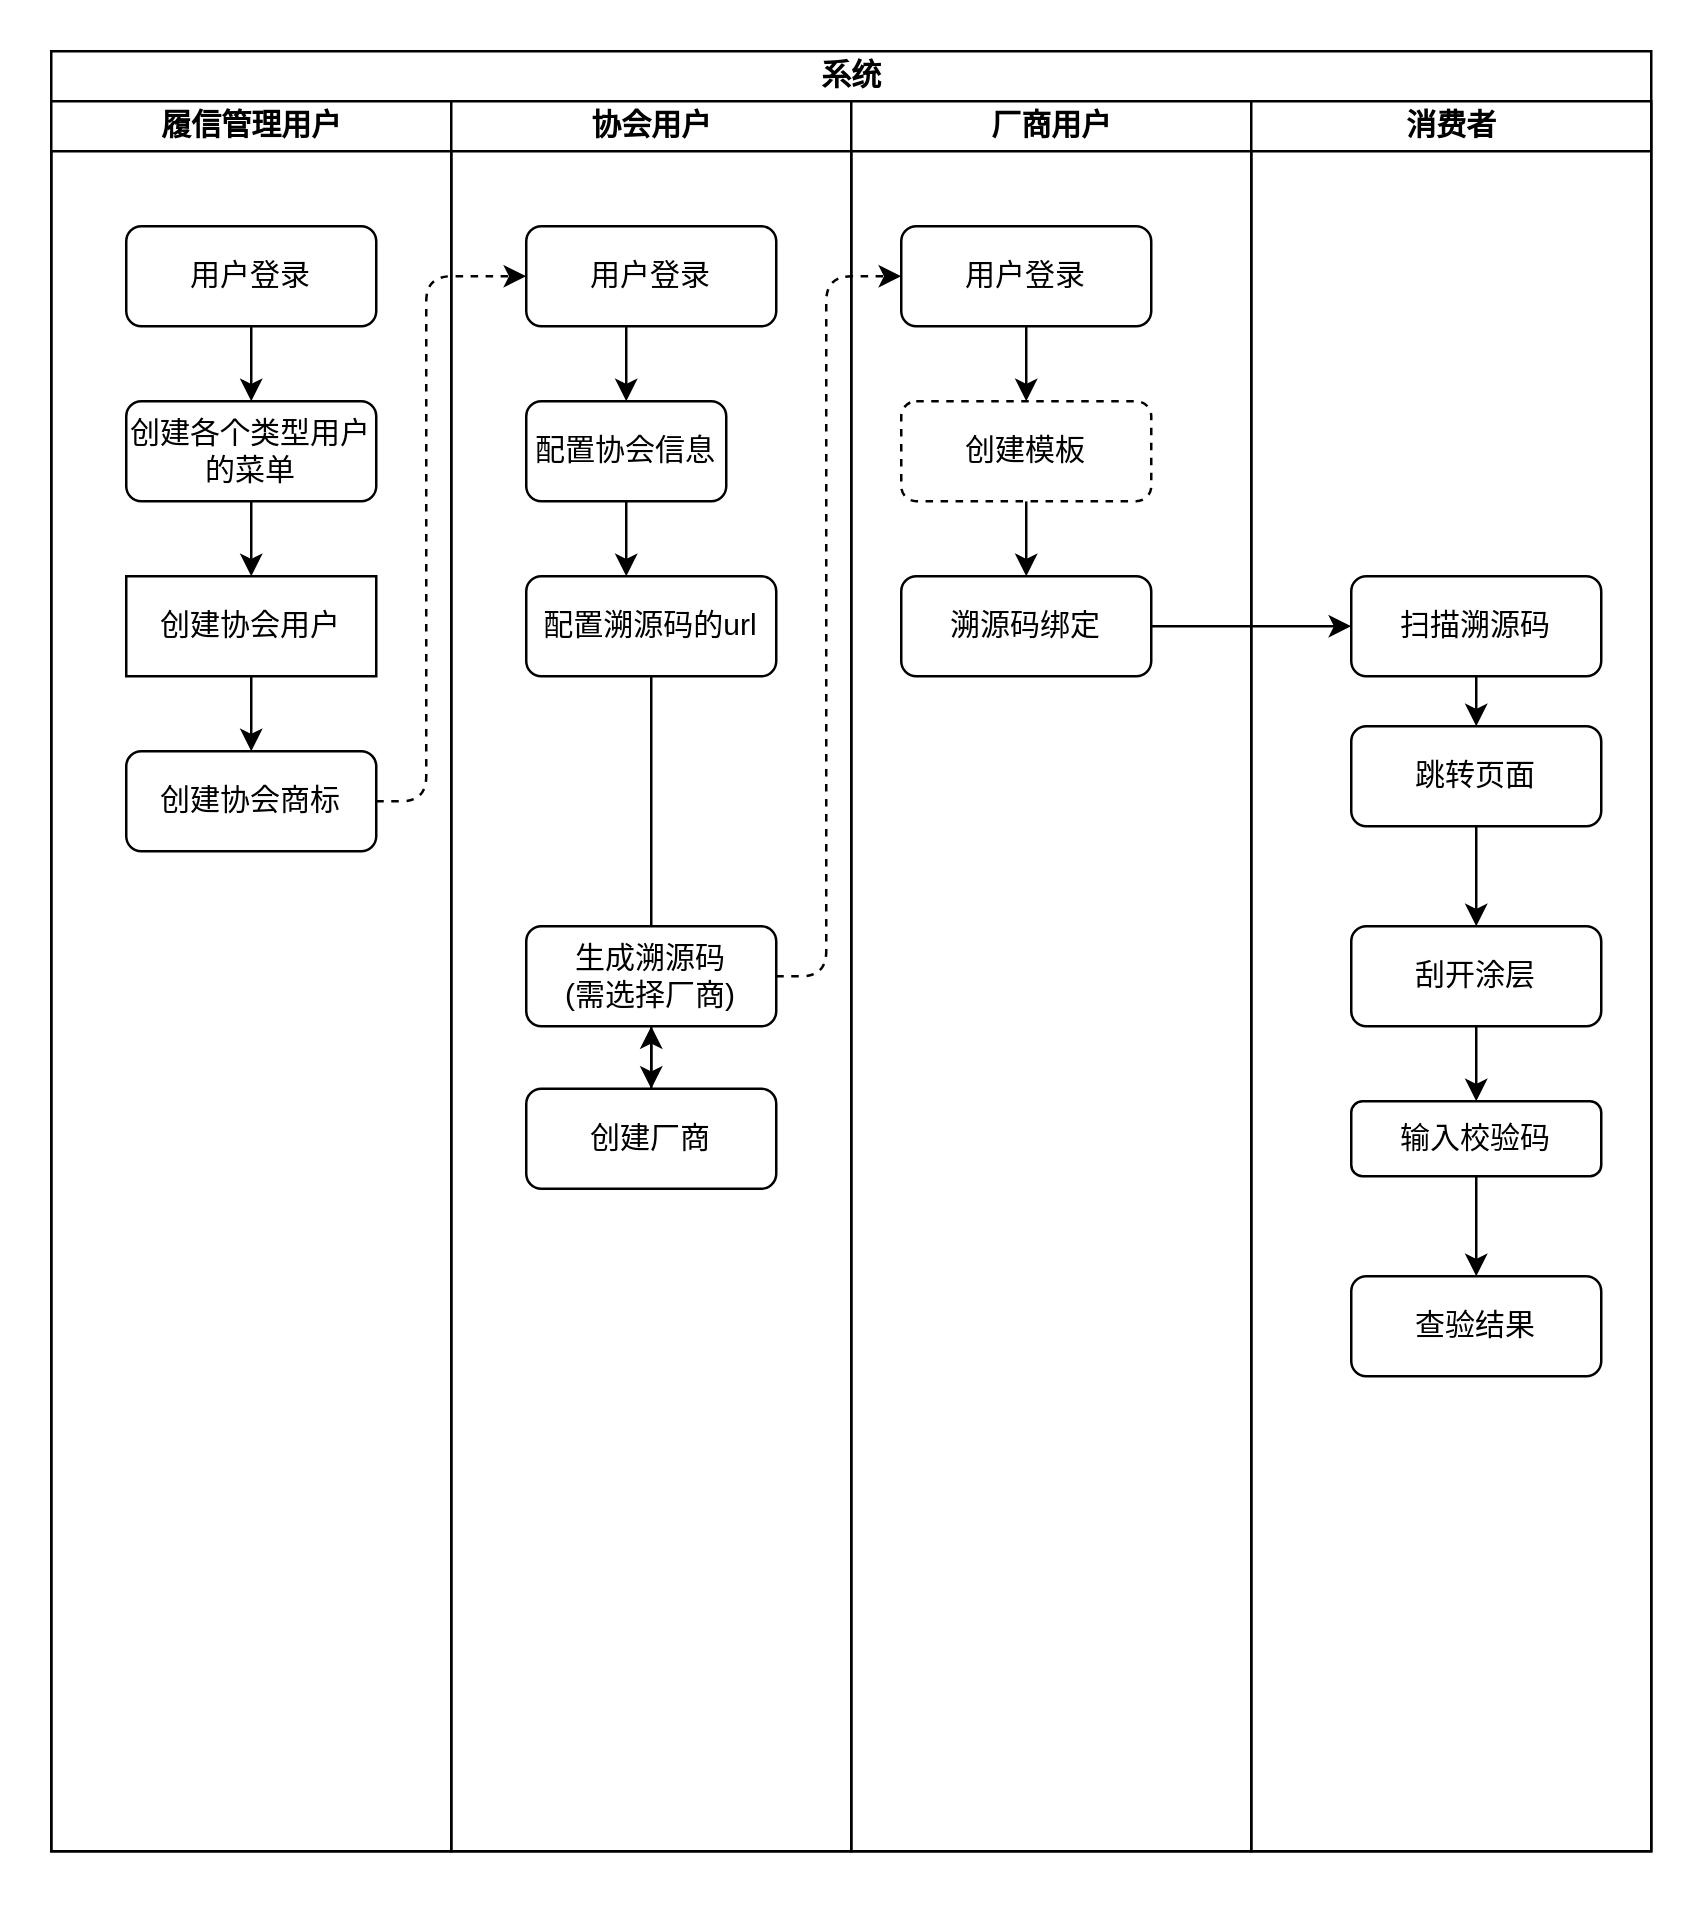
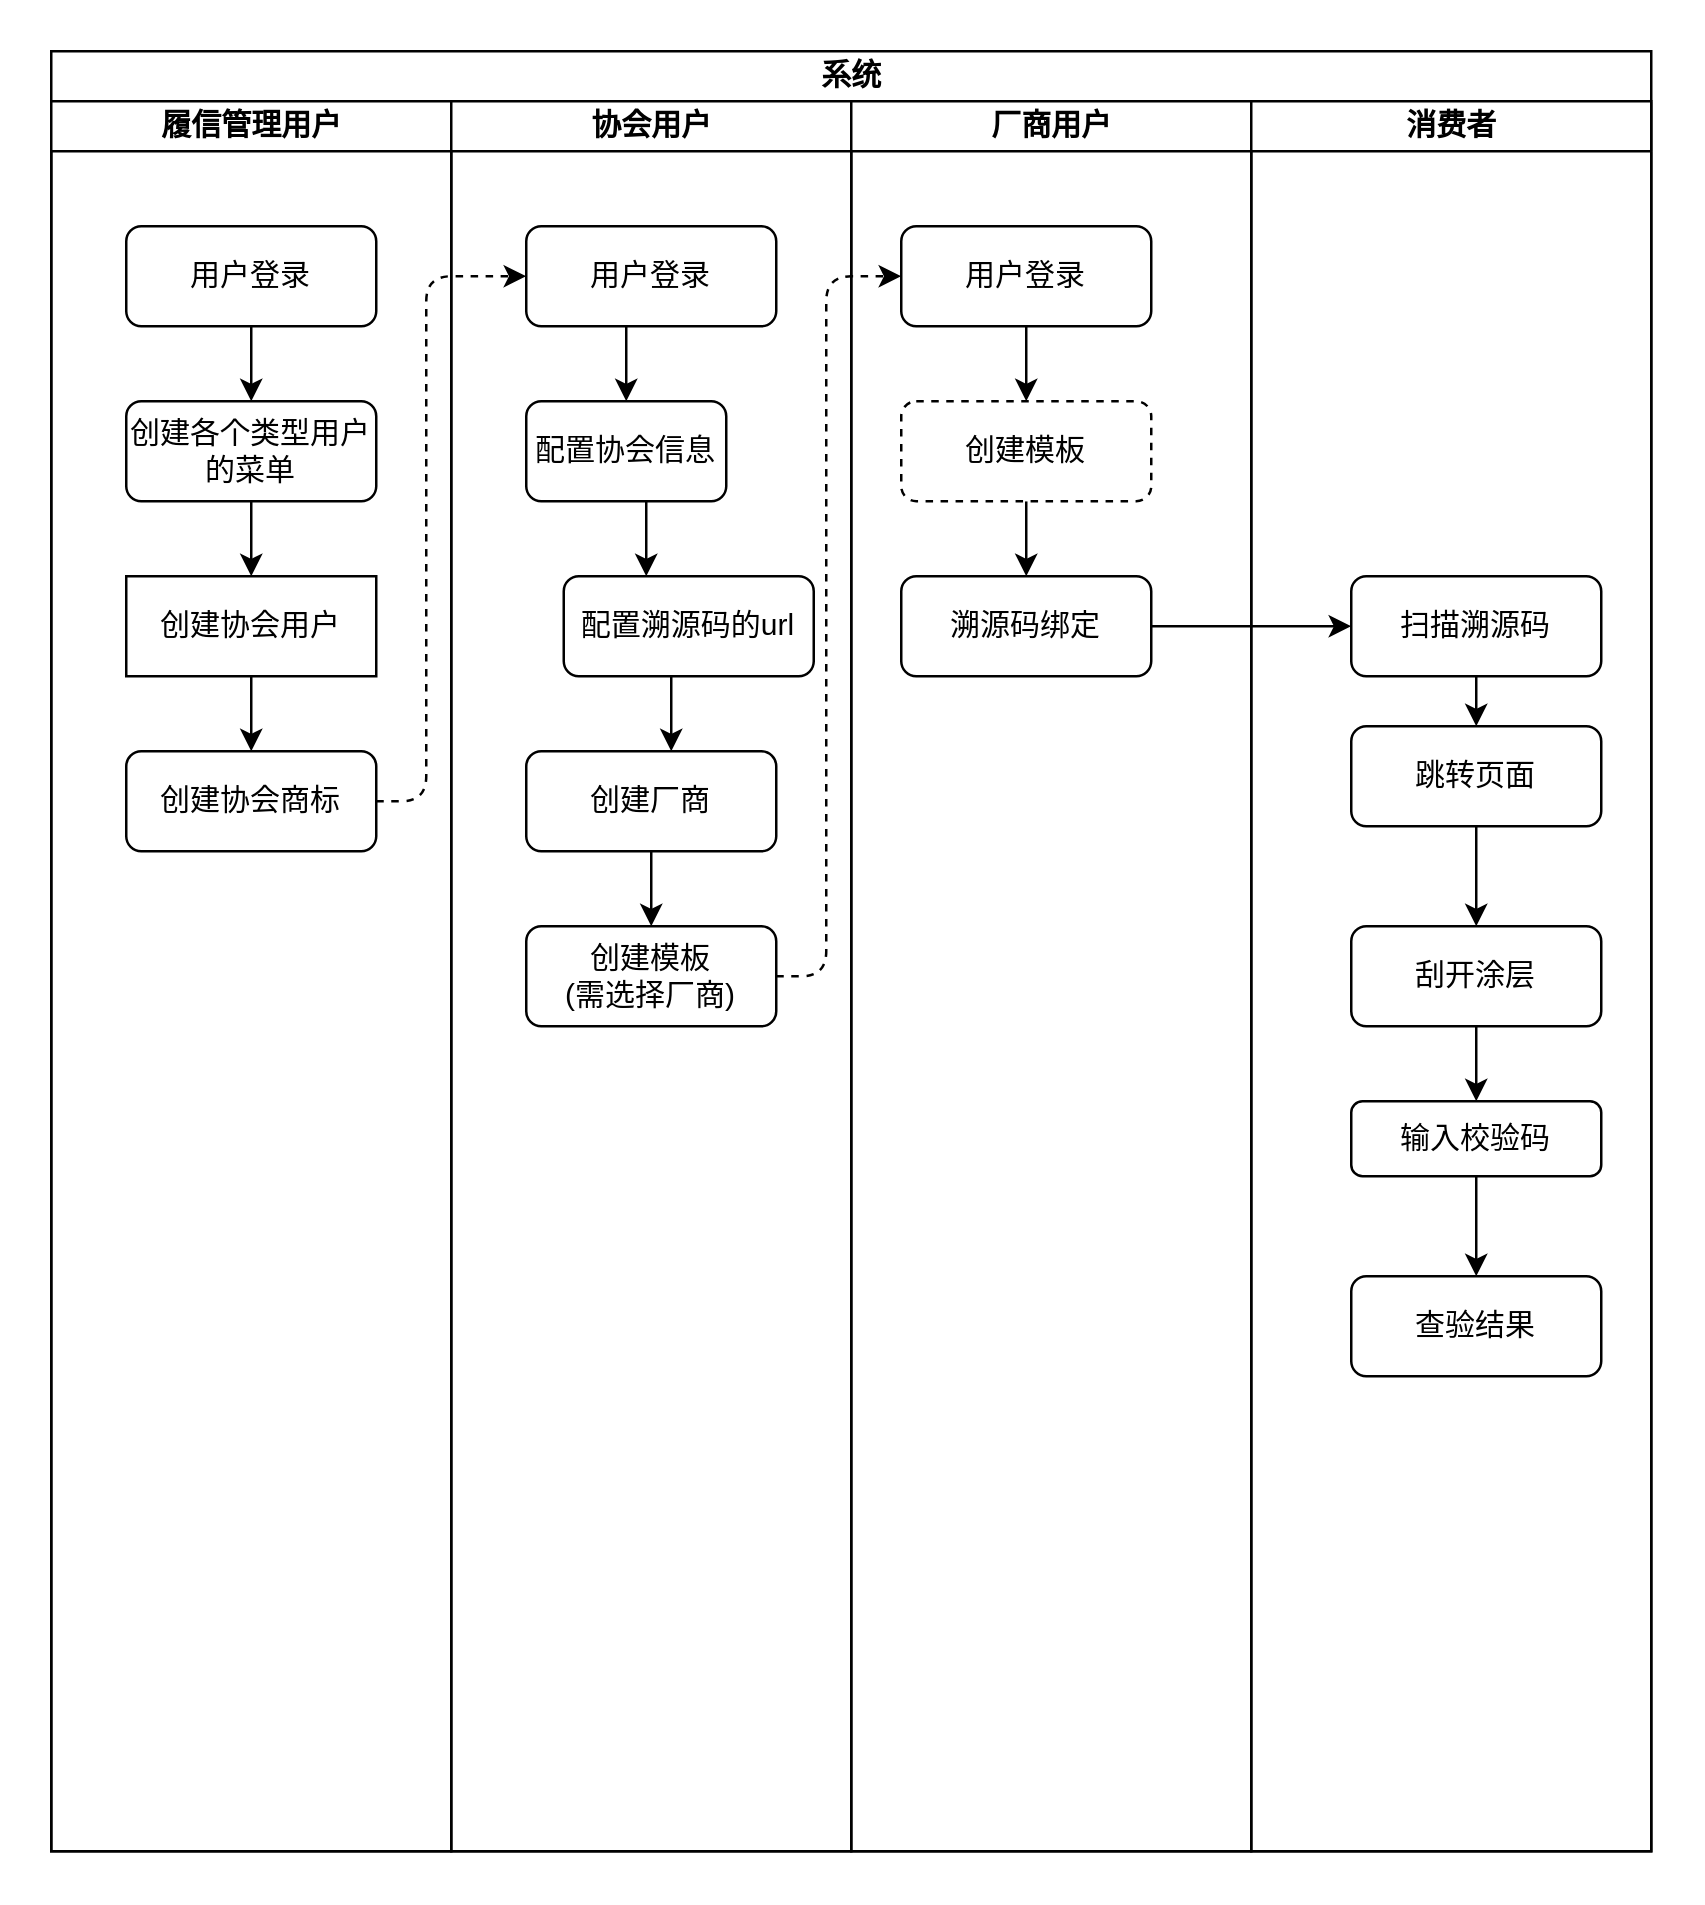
node "配置溯源码的url": moved (651, 626) -> (689, 626)
node "生成溯源码 (需选择厂商)": label "生成溯源码 (需选择厂商)" -> "创建模板 (需选择厂商)"
node "创建厂商": moved (651, 1139) -> (651, 801)
